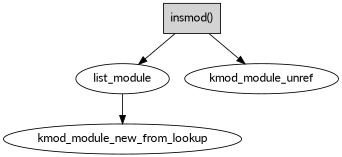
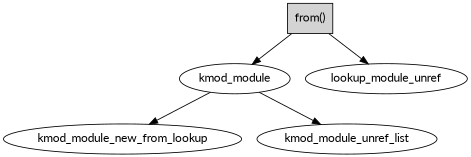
node "insmod()": label "insmod()" -> "from()"
node "list_module": label "list_module" -> "kmod_module"
node "kmod_module_unref": label "kmod_module_unref" -> "lookup_module_unref"
node "kmod_module_unref_list": added
